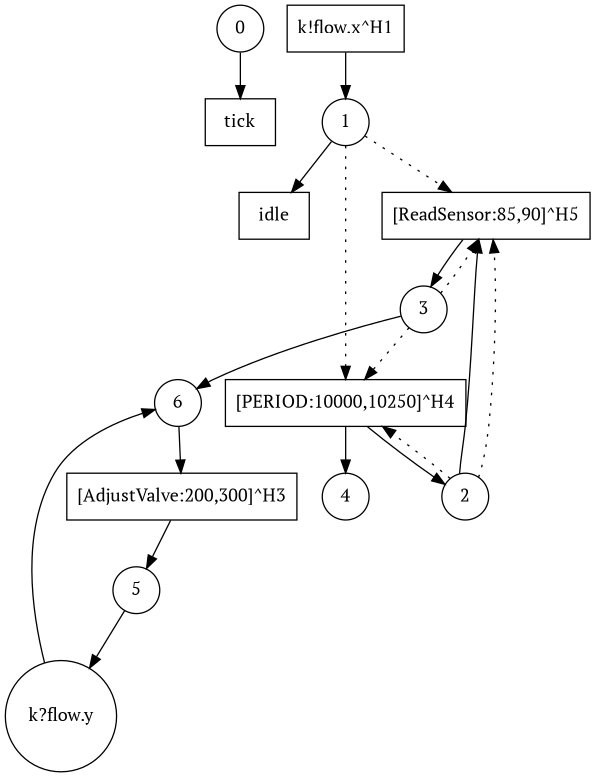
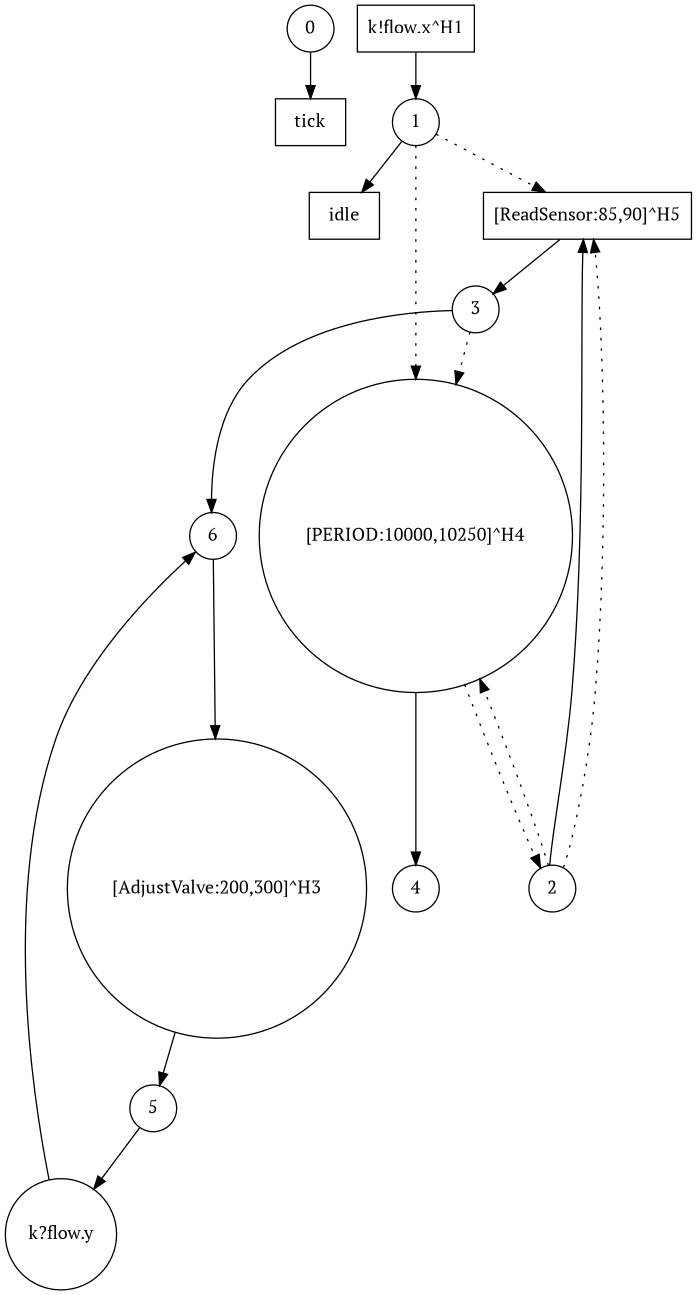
edge "3" -> "[ReadSensor:85,90]^H5": removed
node "[PERIOD:10000,10250]^H4": shape box -> circle
edge "[PERIOD:10000,10250]^H4" -> "2": style solid -> dotted
node "[AdjustValve:200,300]^H3": shape box -> circle
